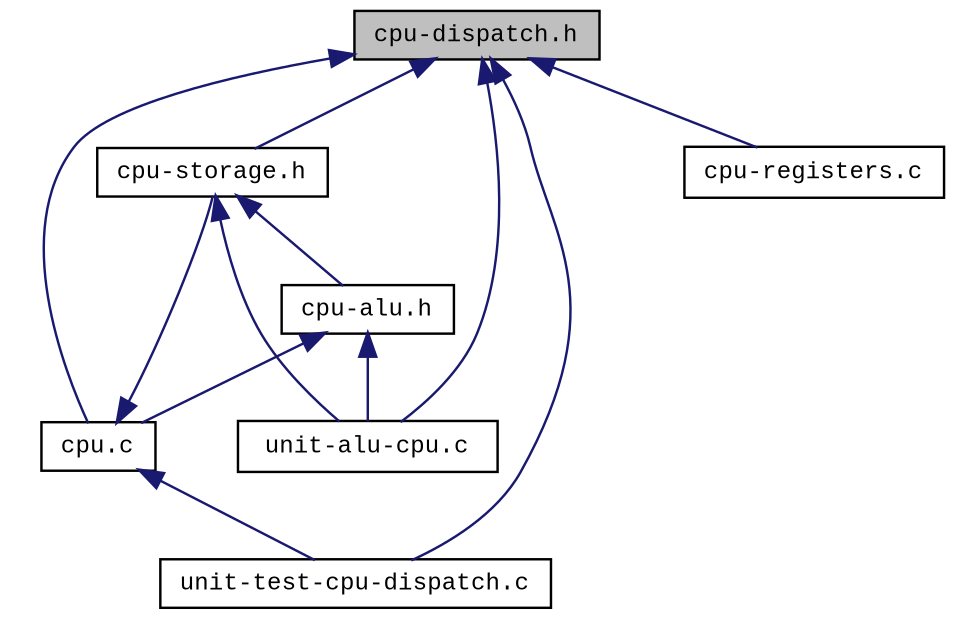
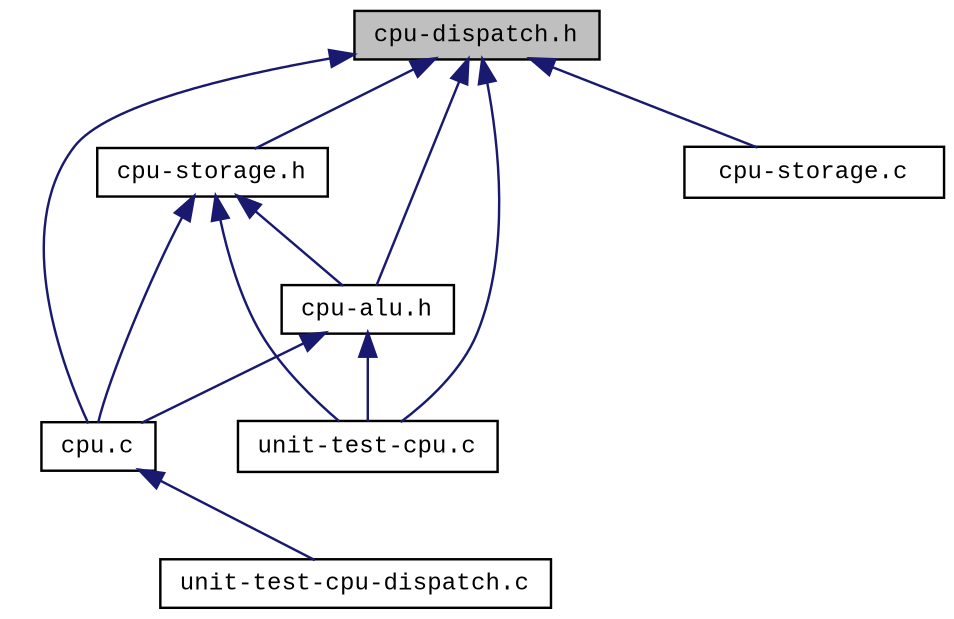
node "cpu-registers.c": label "cpu-registers.c" -> "cpu-storage.c"
edge "cpu-storage.h" -> "cpu.c": reversed
edge "unit-test-cpu-dispatch.c" -> "cpu-dispatch.h": now "cpu-alu.h" -> "cpu-dispatch.h"
node "unit-alu-cpu.c": label "unit-alu-cpu.c" -> "unit-test-cpu.c"
